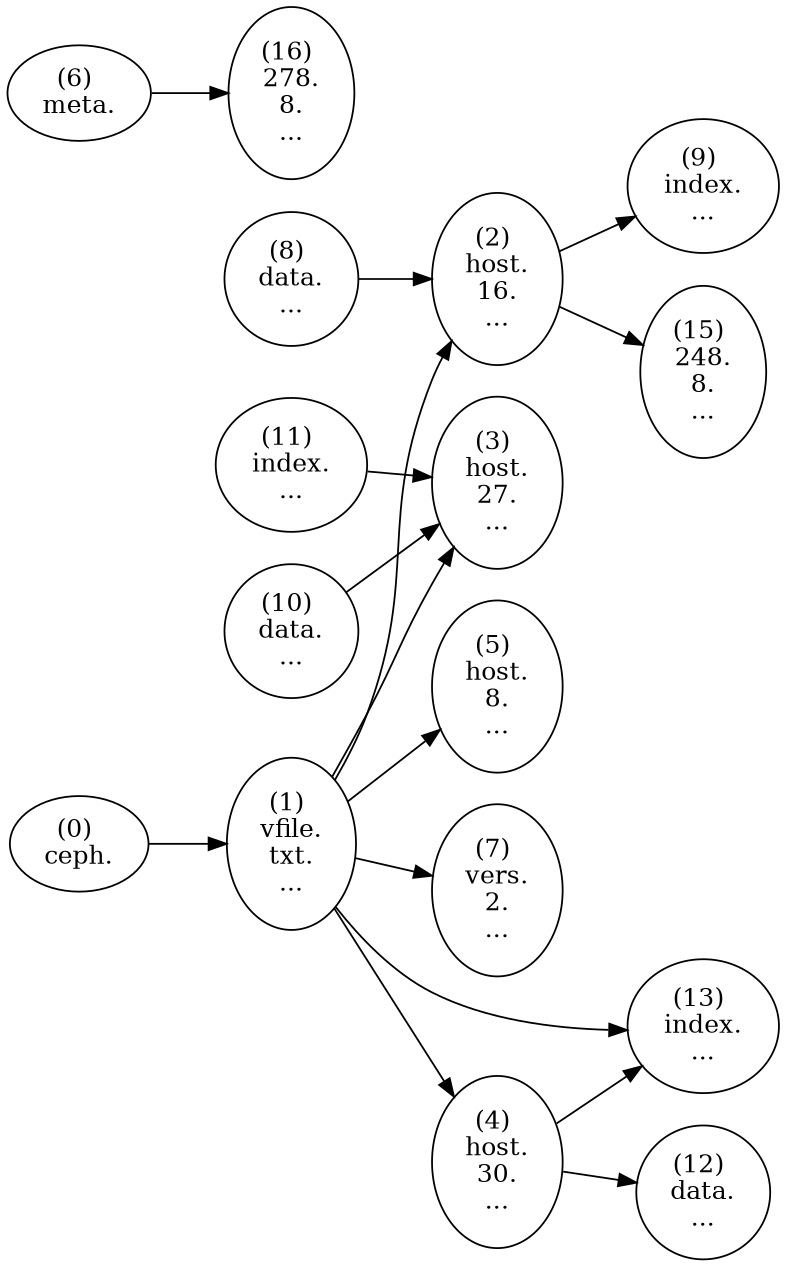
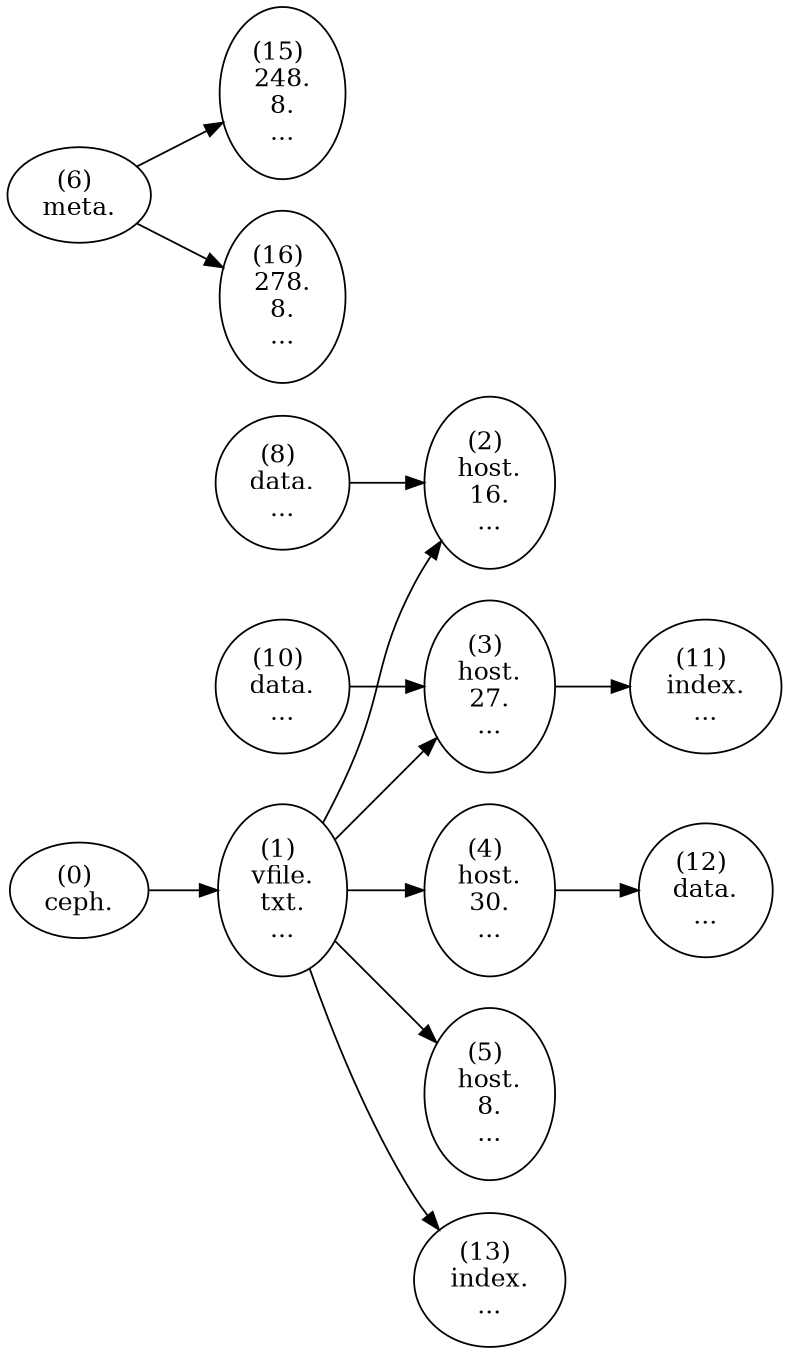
node "(9) index. ...": removed
edge "(2) host. 16. ..." -> "(15) 248. 8. ...": now "(6) meta." -> "(15) 248. 8. ..."
edge "(11) index. ..." -> "(3) host. 27. ...": reversed
node "(7) vers. 2. ...": removed
edge "(4) host. 30. ..." -> "(13) index. ...": removed
